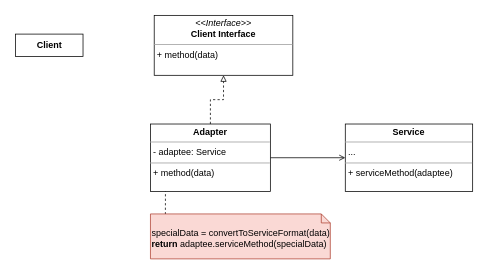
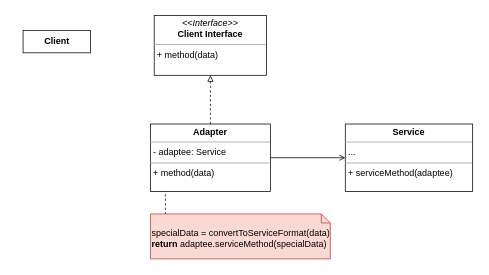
node "Client": moved (49, 45) -> (57, 42)
node "<<Interface>> Client Interface + method(data)": size 139x60 -> 113x60
